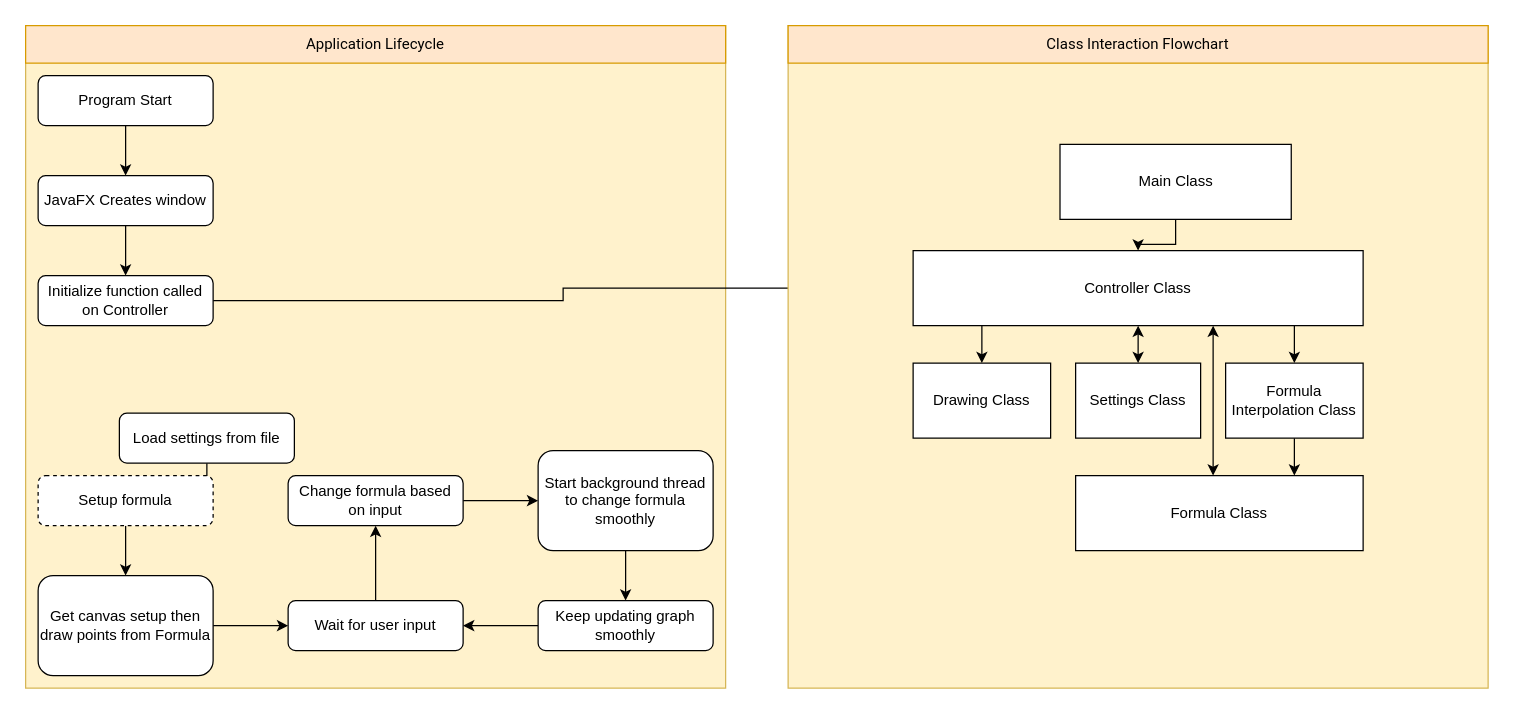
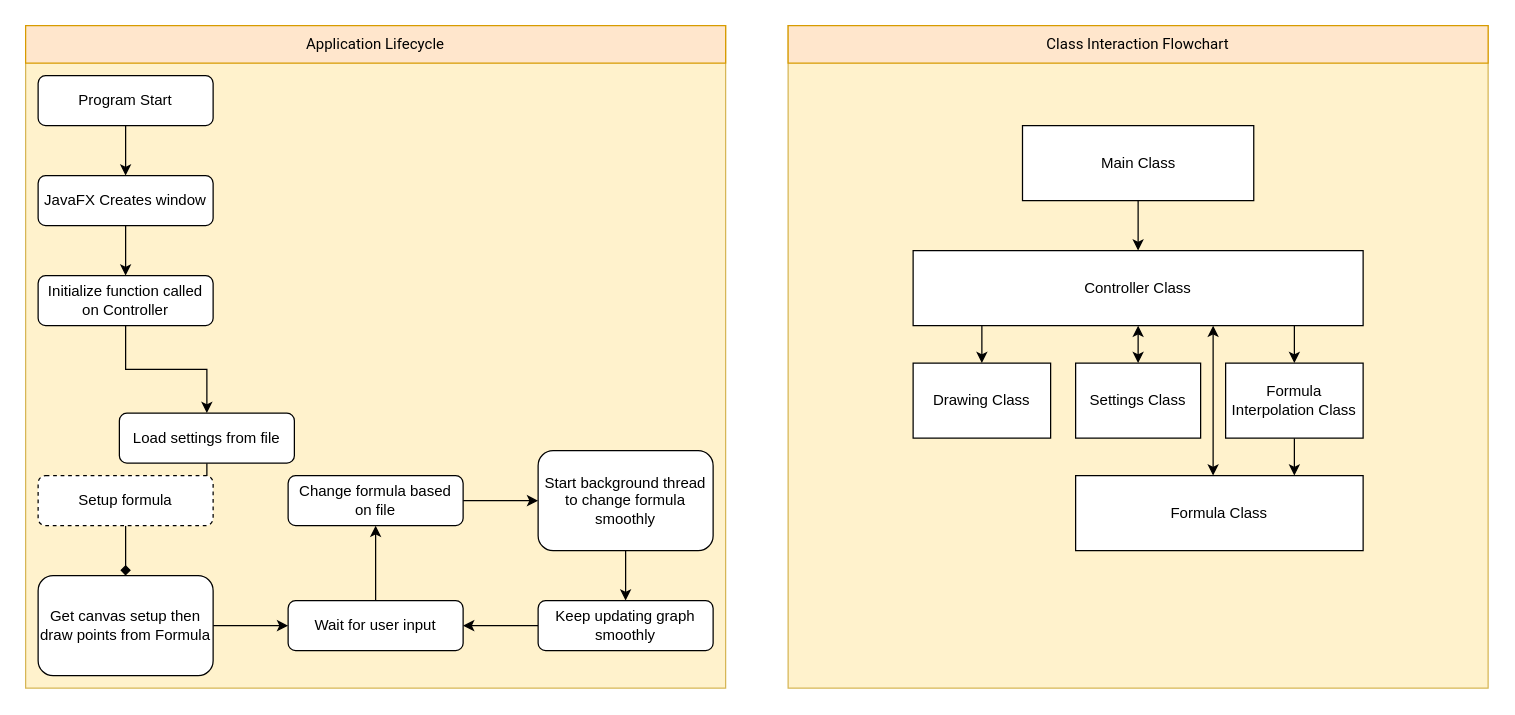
node "Main Class": moved (1176, 182) -> (1138, 163)
edge "Initialize function called on Controller" -> "Controller Class": now "Initialize function called on Controller" -> "Load settings from file"
node "Change formula based on input": label "Change formula based on input" -> "Change formula based on file"
edge "Setup formula" -> "Get canvas setup then draw points from Formula": arrowhead classic -> diamond
